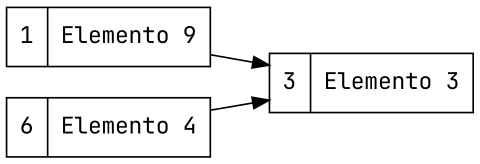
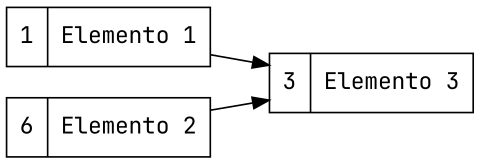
node "1": text "Elemento 9" -> "Elemento 1"
node "6": text "Elemento 4" -> "Elemento 2"
